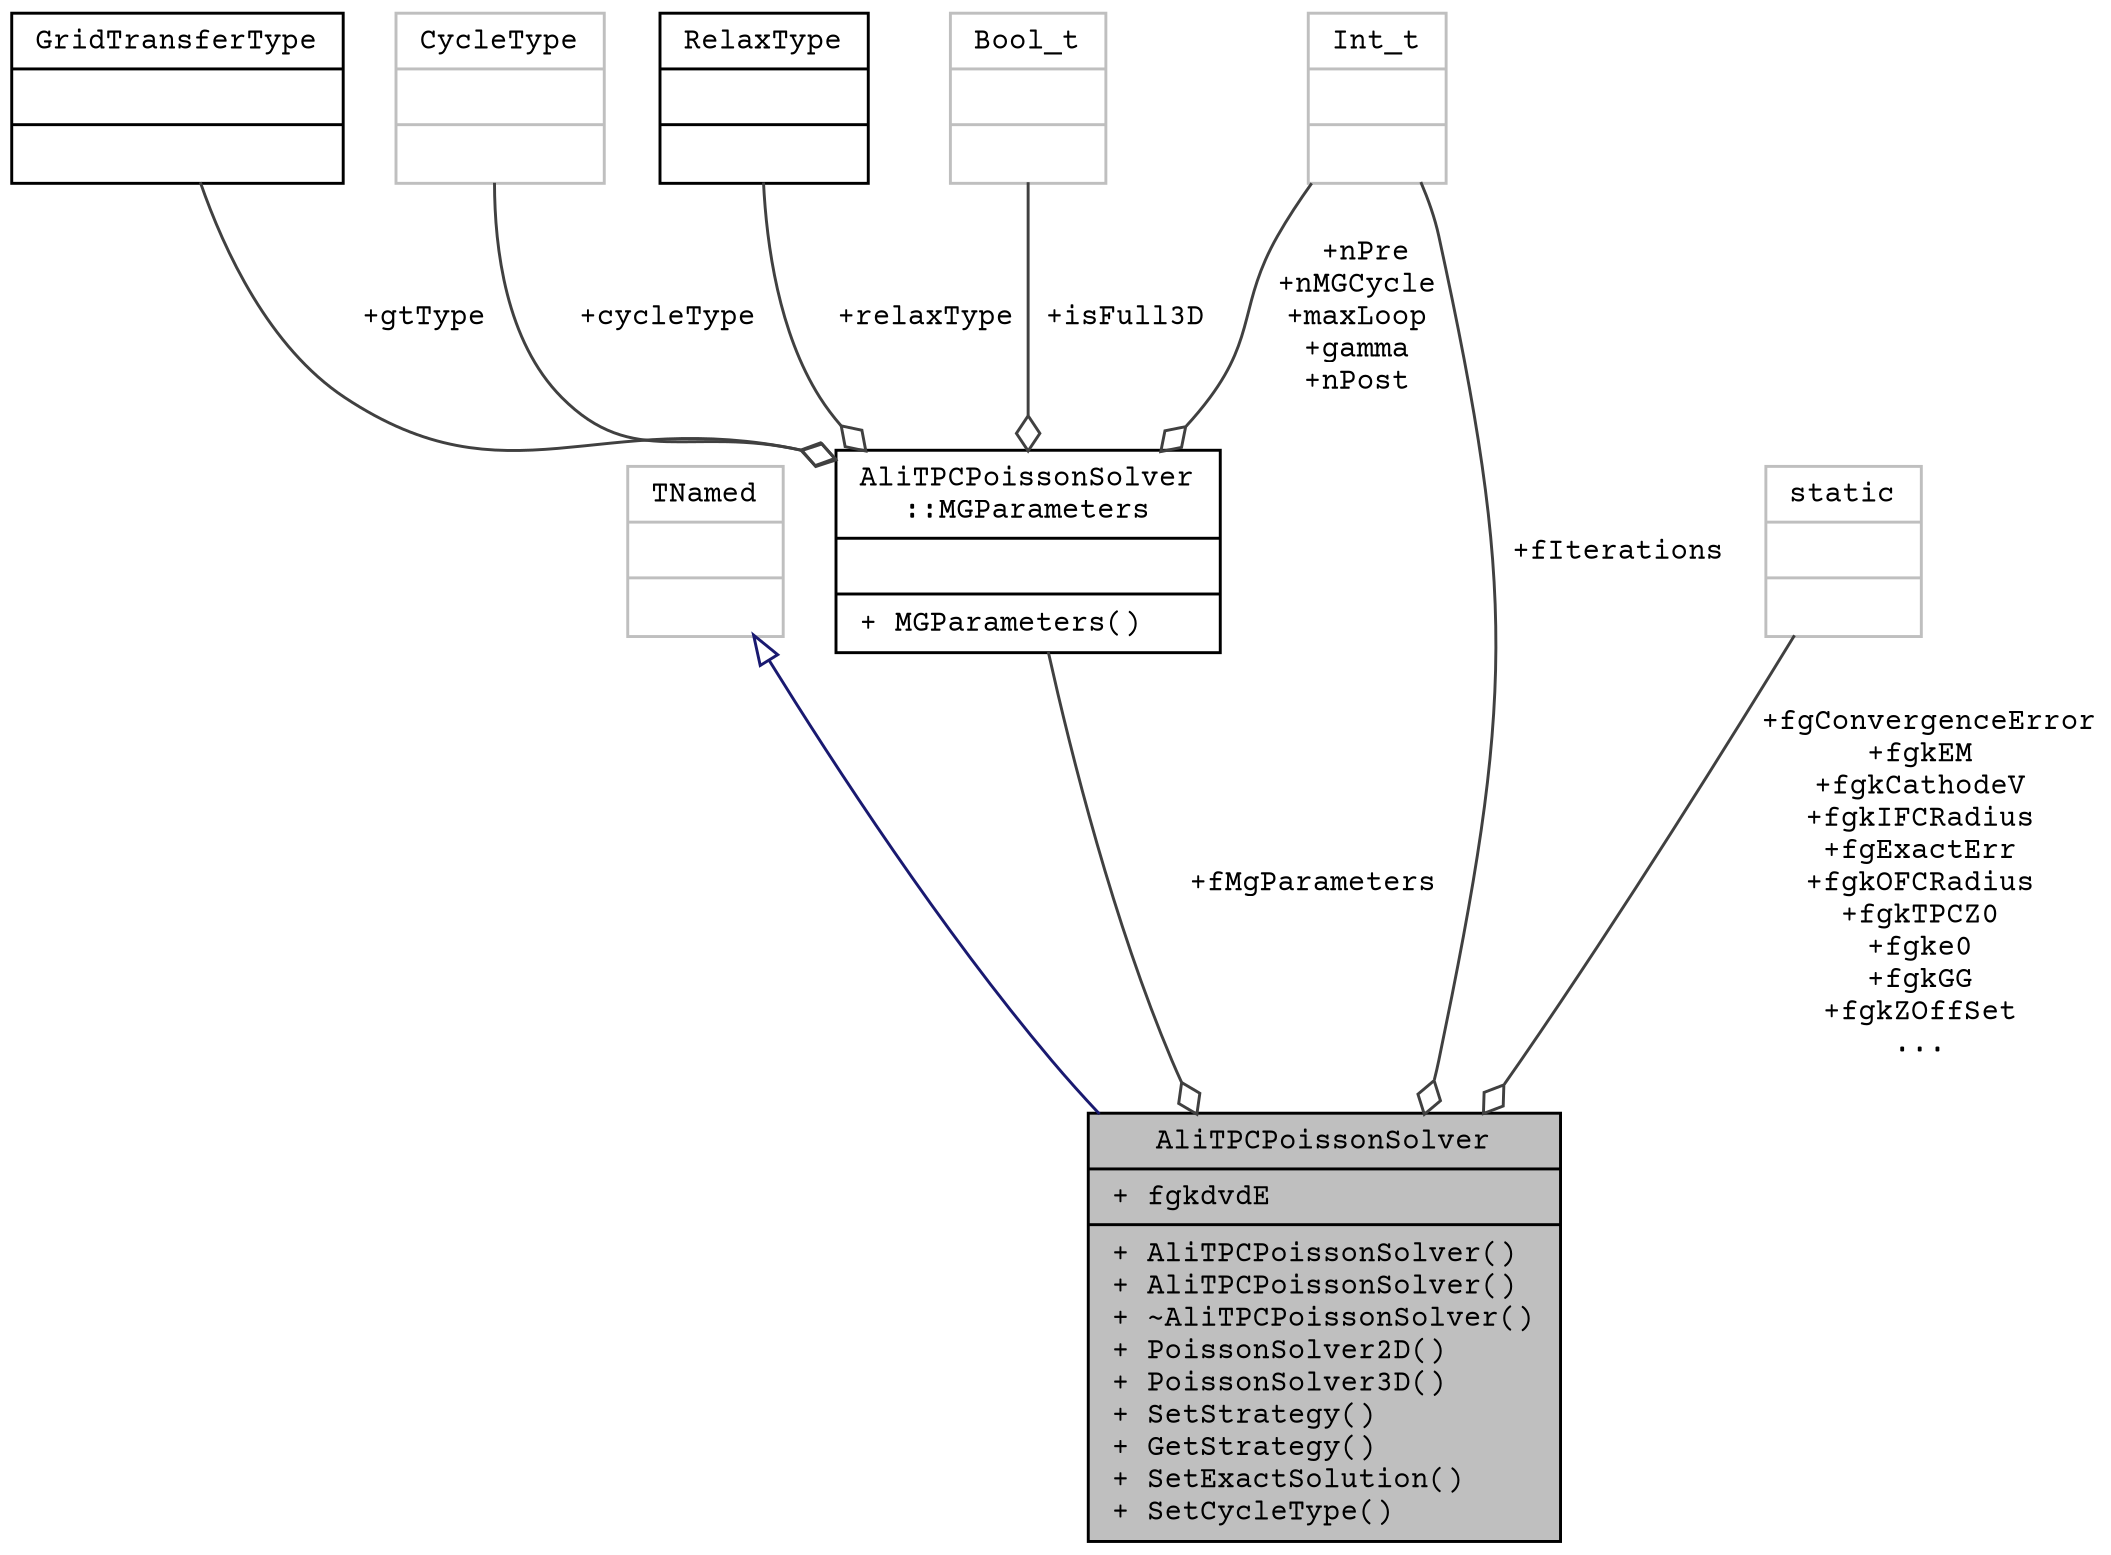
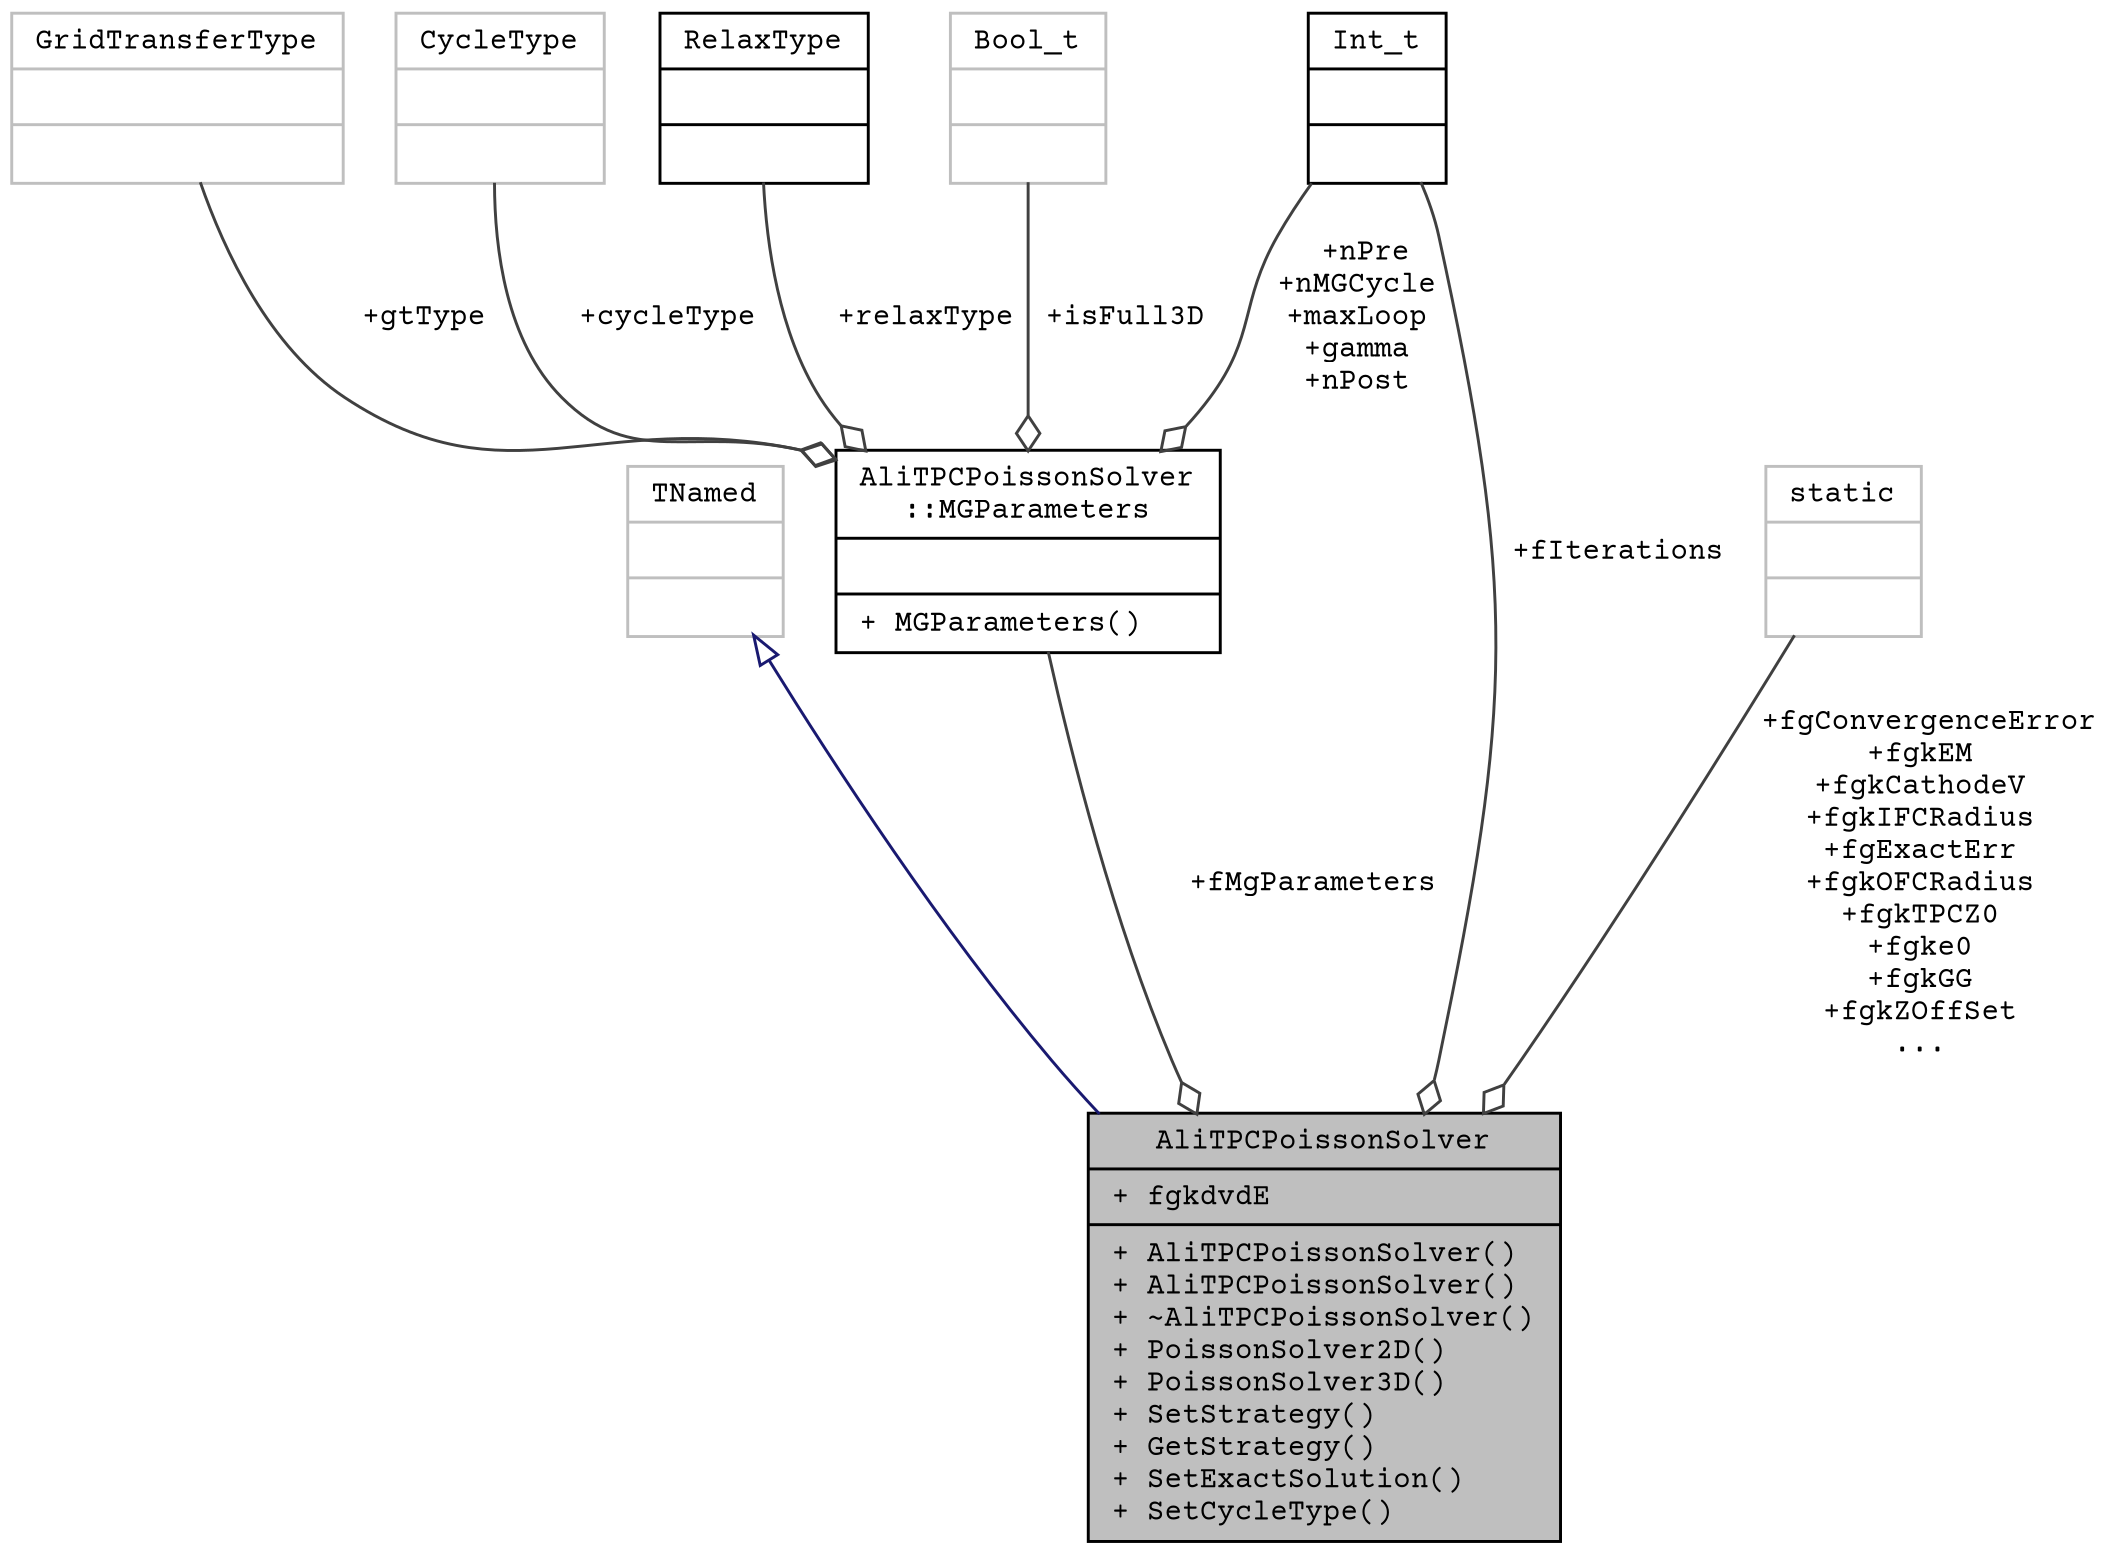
node "GridTransferType": color black -> grey75
node "Int_t": color grey75 -> black
